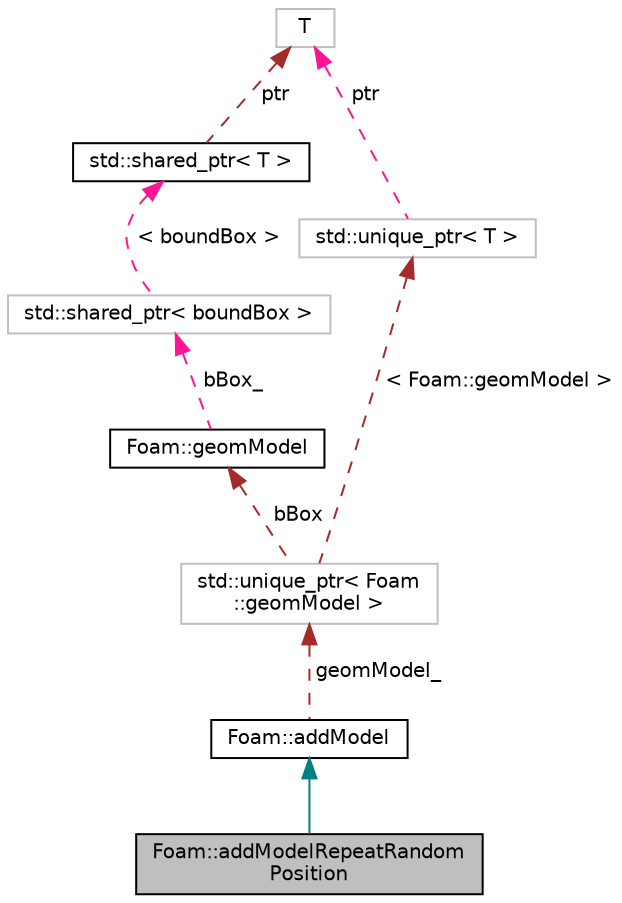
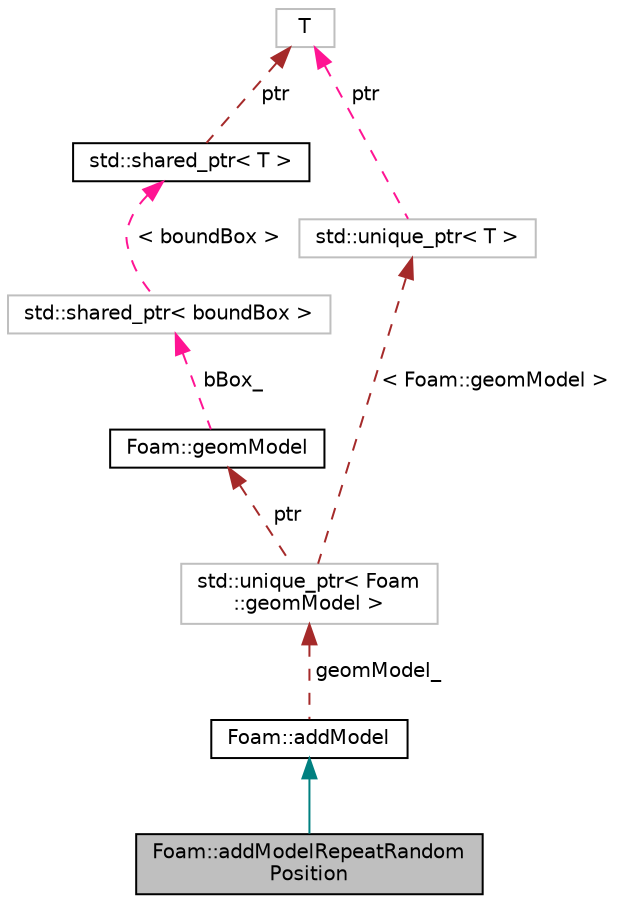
edge "std::unique_ptr< Foam ::geomModel >" -> "Foam::geomModel": label " bBox" -> " ptr"
